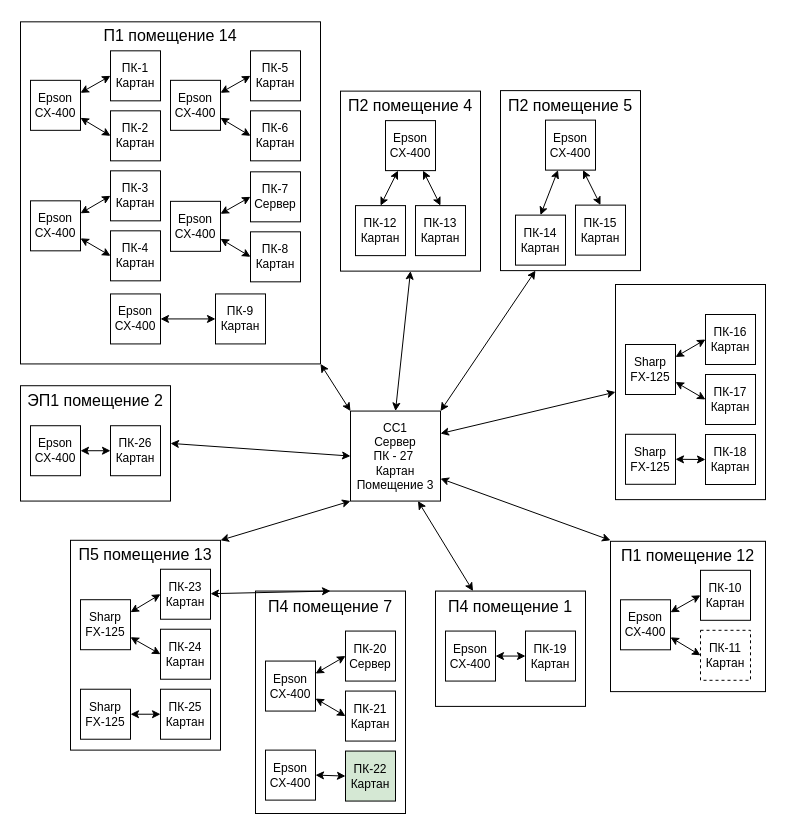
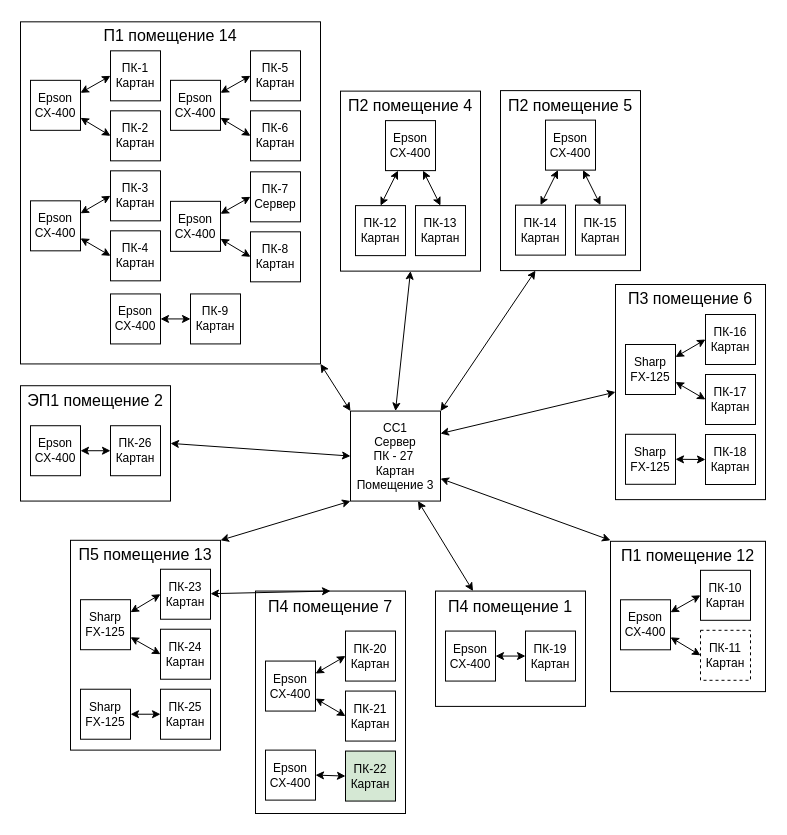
node "ПК-14 Картан": moved (541, 240) -> (541, 230)
node "П3 помещение 6": added
node "ПК-9 Картан": moved (241, 319) -> (216, 319)
node "ПК-20 Сервер": label "ПК-20 Сервер" -> "ПК-20 Картан"
